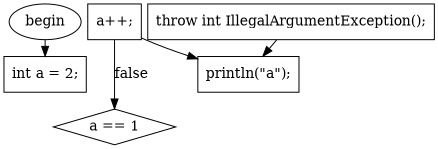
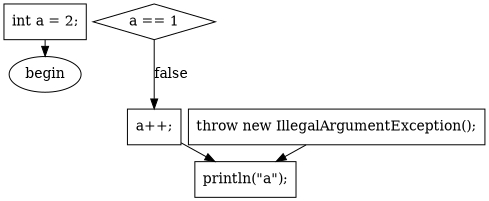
node "throw int IllegalArgumentException();": label "throw int IllegalArgumentException();" -> "throw new IllegalArgumentException();"
edge "begin" -> "int a = 2;": reversed
edge "a++;" -> "a == 1": reversed
